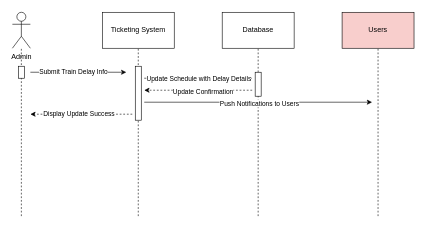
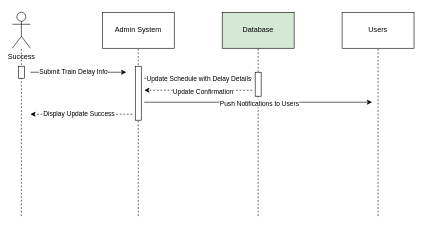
node "Ticketing System": label "Ticketing System" -> "Admin System"
node "Database": fillcolor #ffffff -> #d5e8d4
node "Users": fillcolor #f8cecc -> #ffffff
node "Admin": label "Admin" -> "Success"
